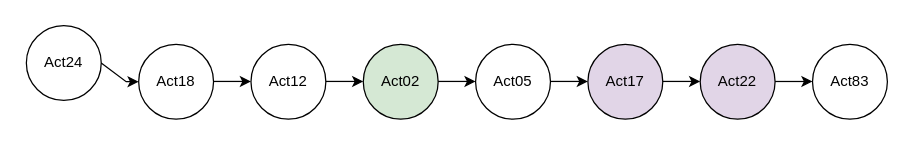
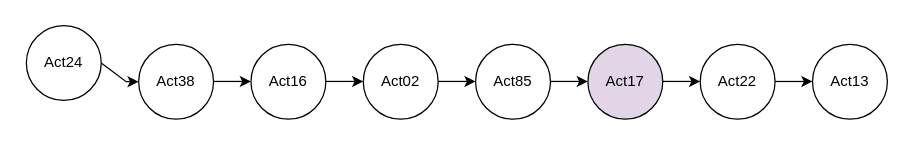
node "Act18": label "Act18" -> "Act38"
node "Act12": label "Act12" -> "Act16"
node "Act02": fillcolor #d5e8d4 -> #ffffff
node "Act05": label "Act05" -> "Act85"
node "Act22": fillcolor #e1d5e7 -> #ffffff
node "Act83": label "Act83" -> "Act13"
